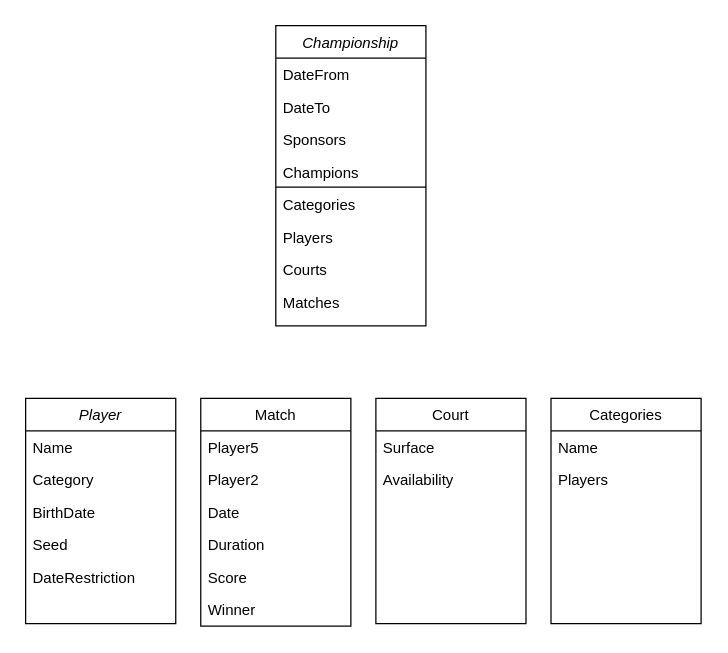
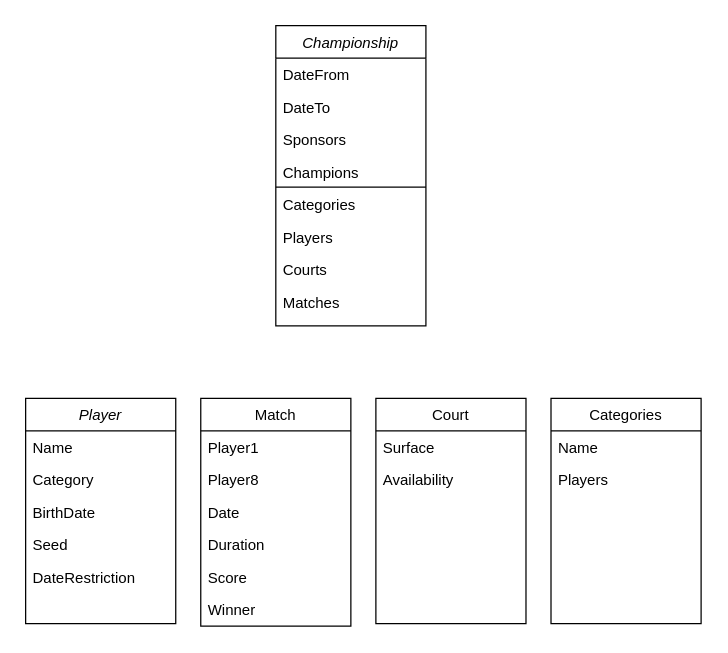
node "Player5": label "Player5" -> "Player1"
node "Player2": label "Player2" -> "Player8"
